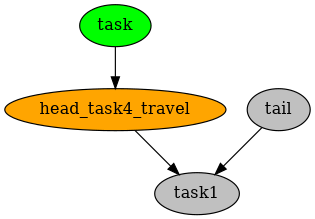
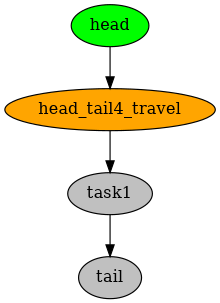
node "task": label "task" -> "head"
node "head_task4_travel": label "head_task4_travel" -> "head_tail4_travel"
edge "tail" -> "task1": reversed
